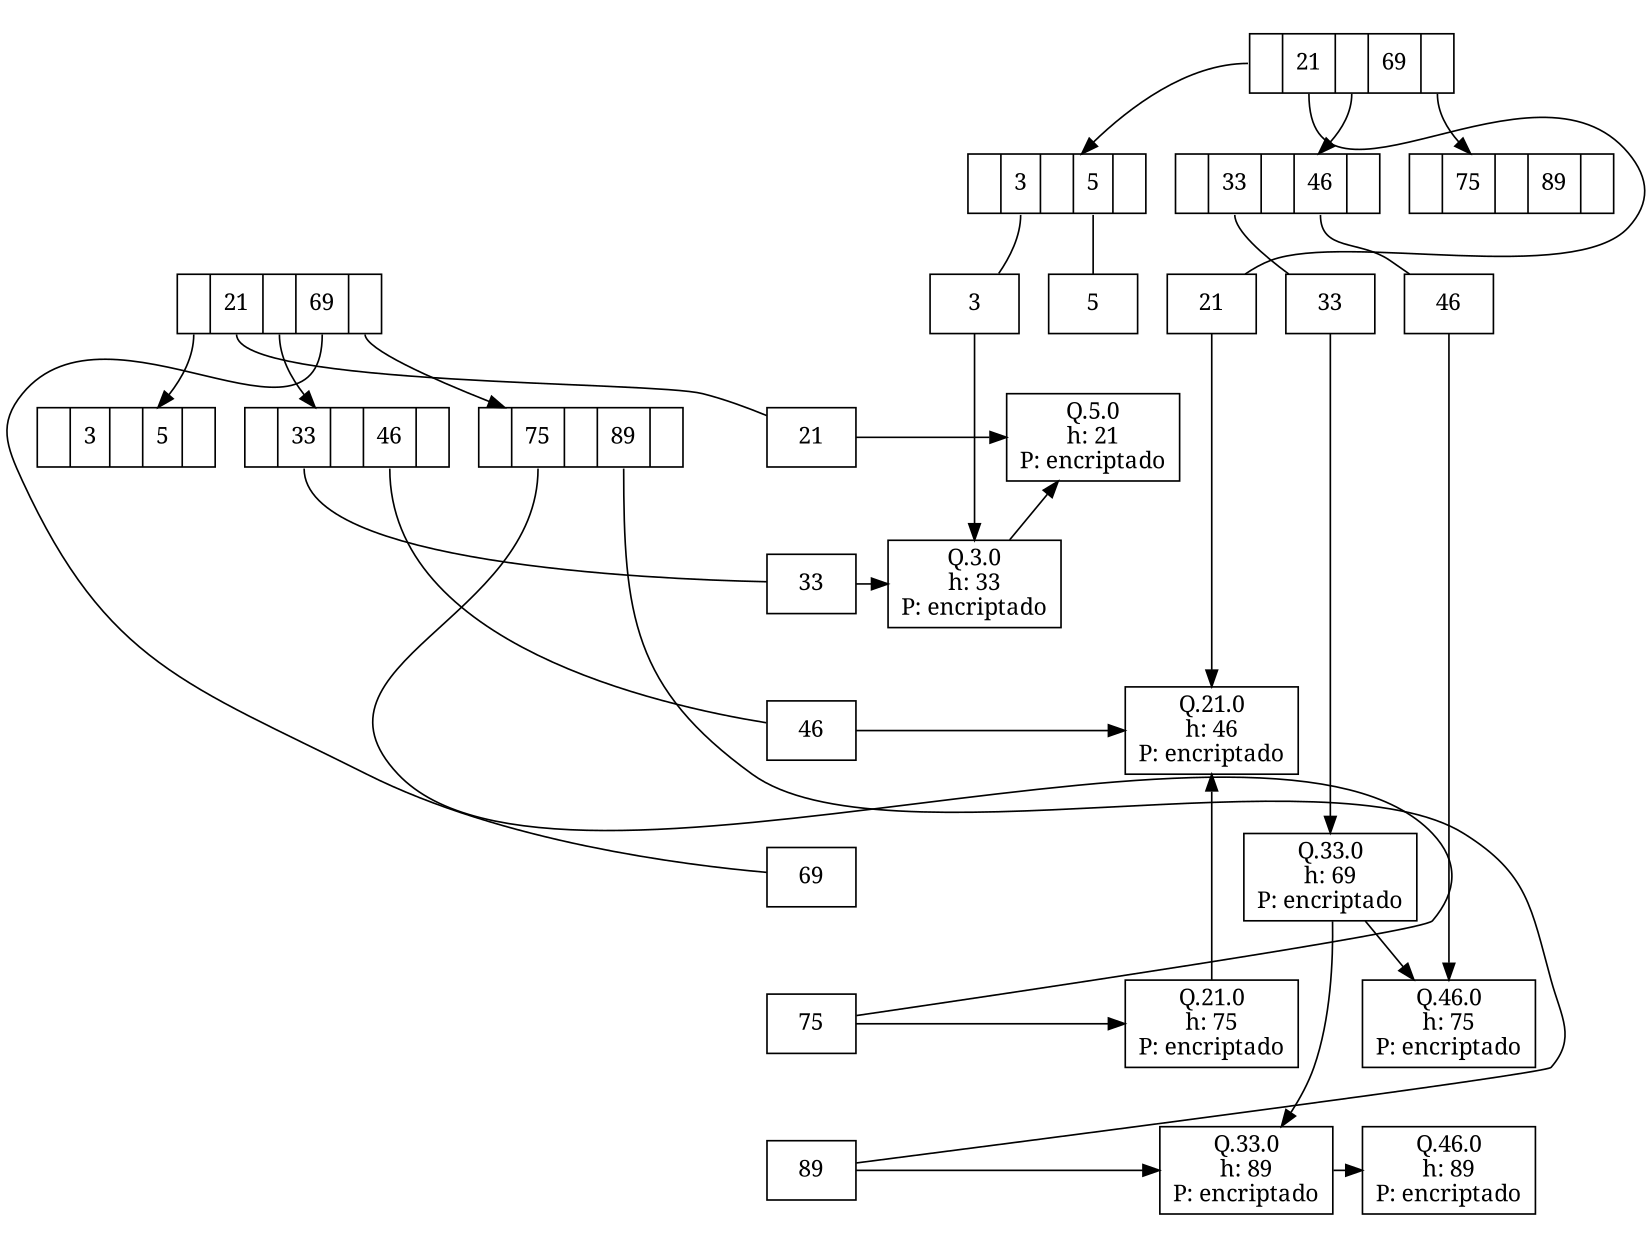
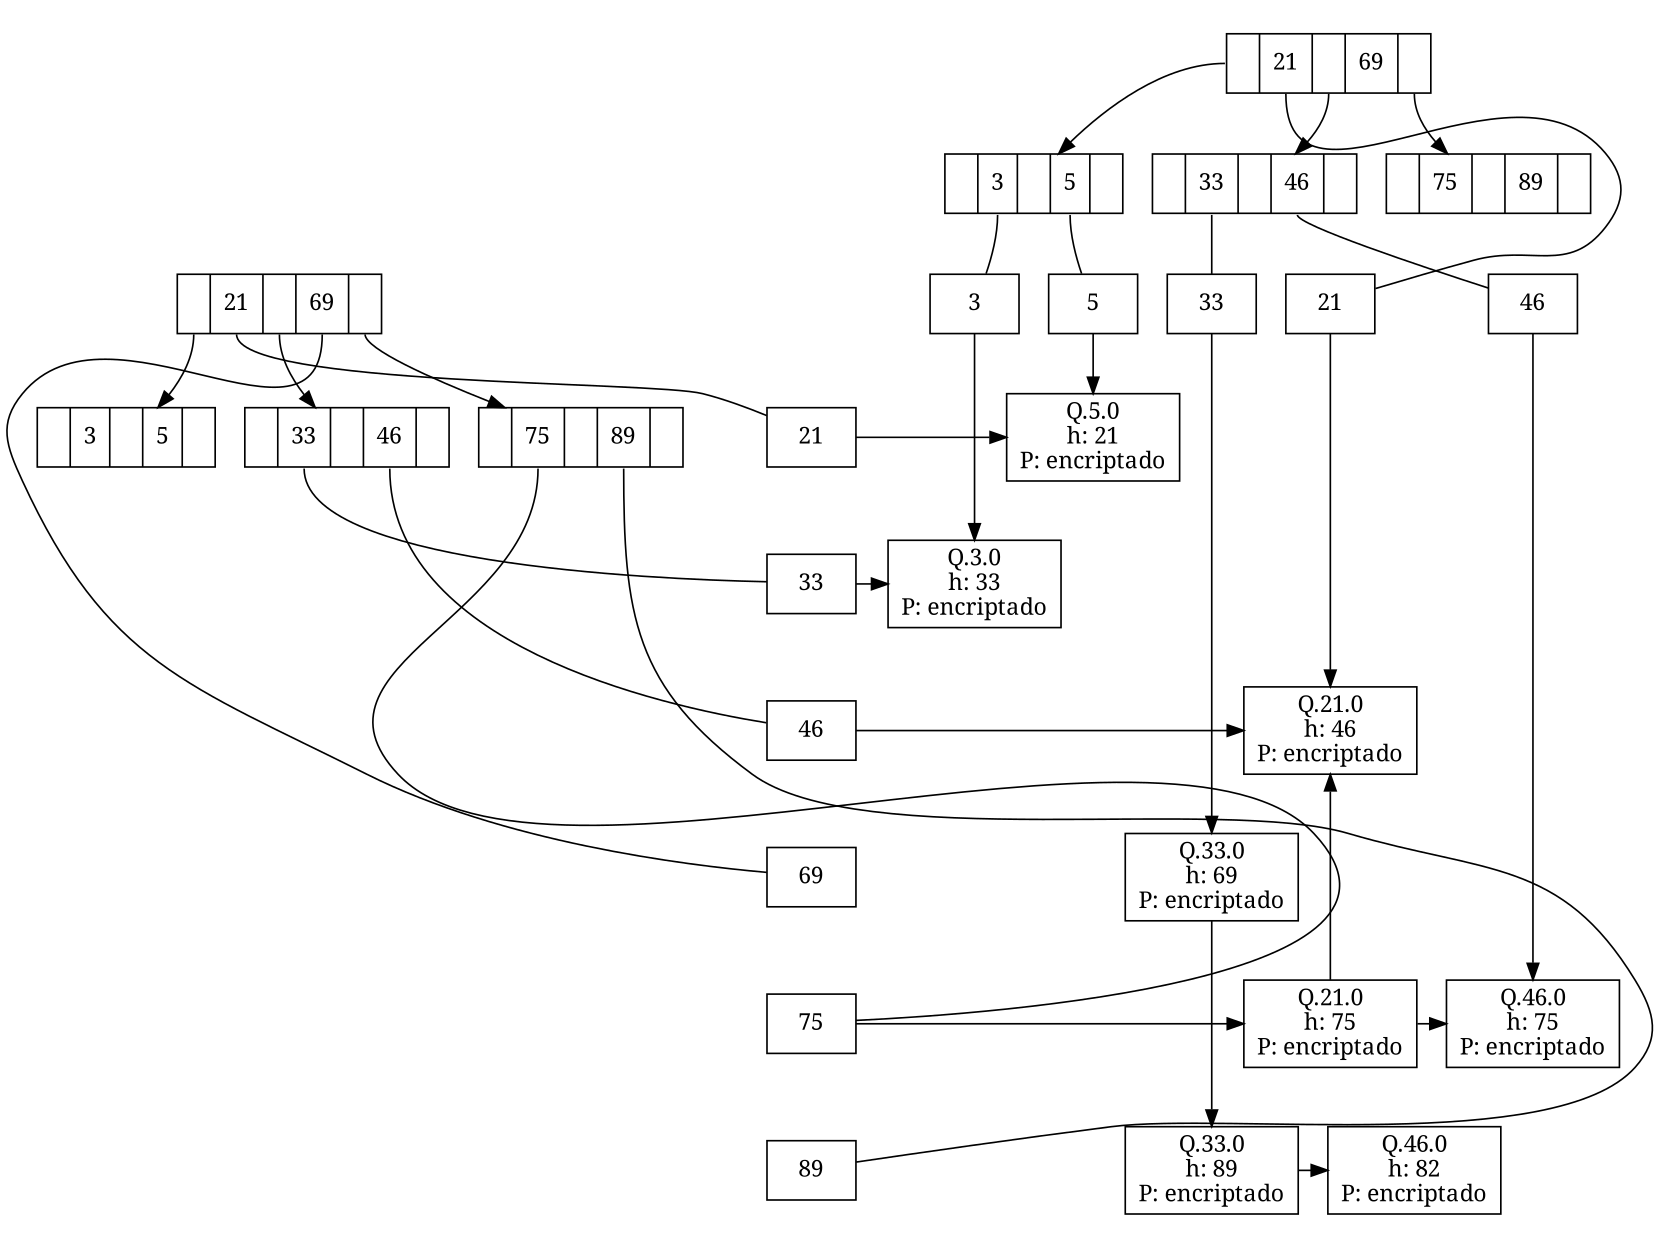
edge "Q.3.0 h: 33 P: encriptado" -> "Q.5.0 h: 21 P: encriptado": now "5" -> "Q.5.0 h: 21 P: encriptado"
edge "Q.33.0 h: 69 P: encriptado" -> "Q.46.0 h: 75 P: encriptado": now "Q.21.0 h: 75 P: encriptado" -> "Q.46.0 h: 75 P: encriptado"
edge "89" -> "Q.33.0 h: 89 P: encriptado": removed
node "Q.46.0 h: 89 P: encriptado": label "Q.46.0 h: 89 P: encriptado" -> "Q.46.0 h: 82 P: encriptado"
